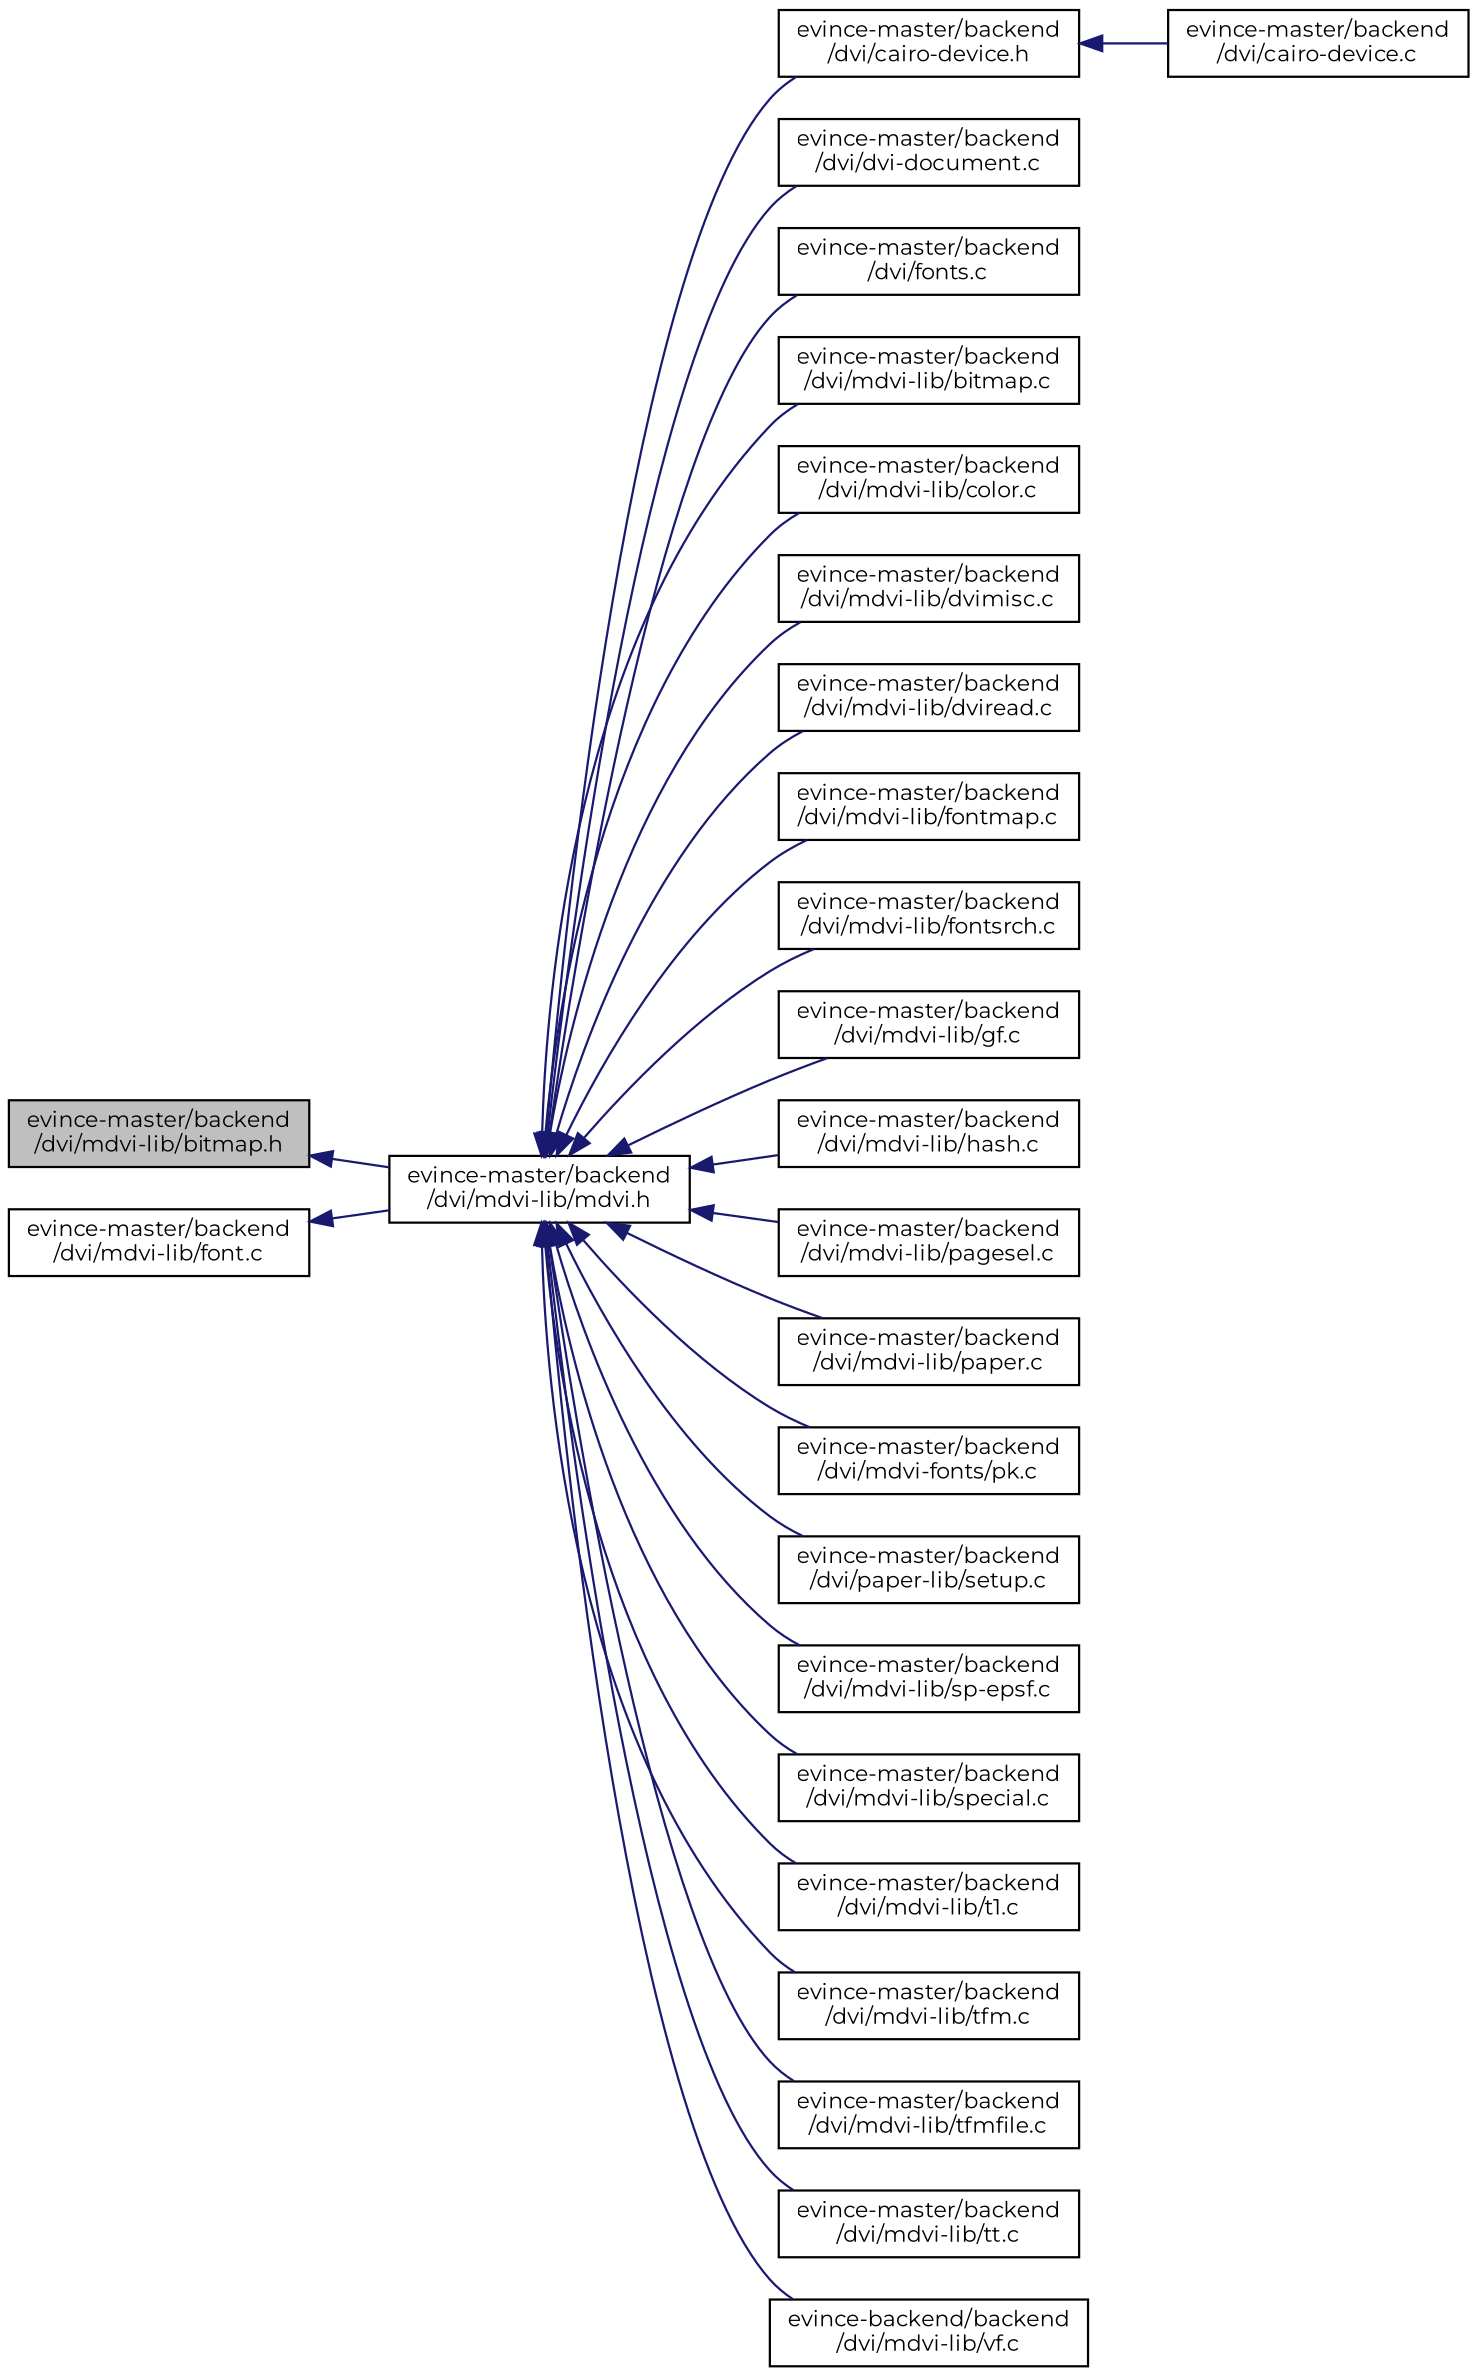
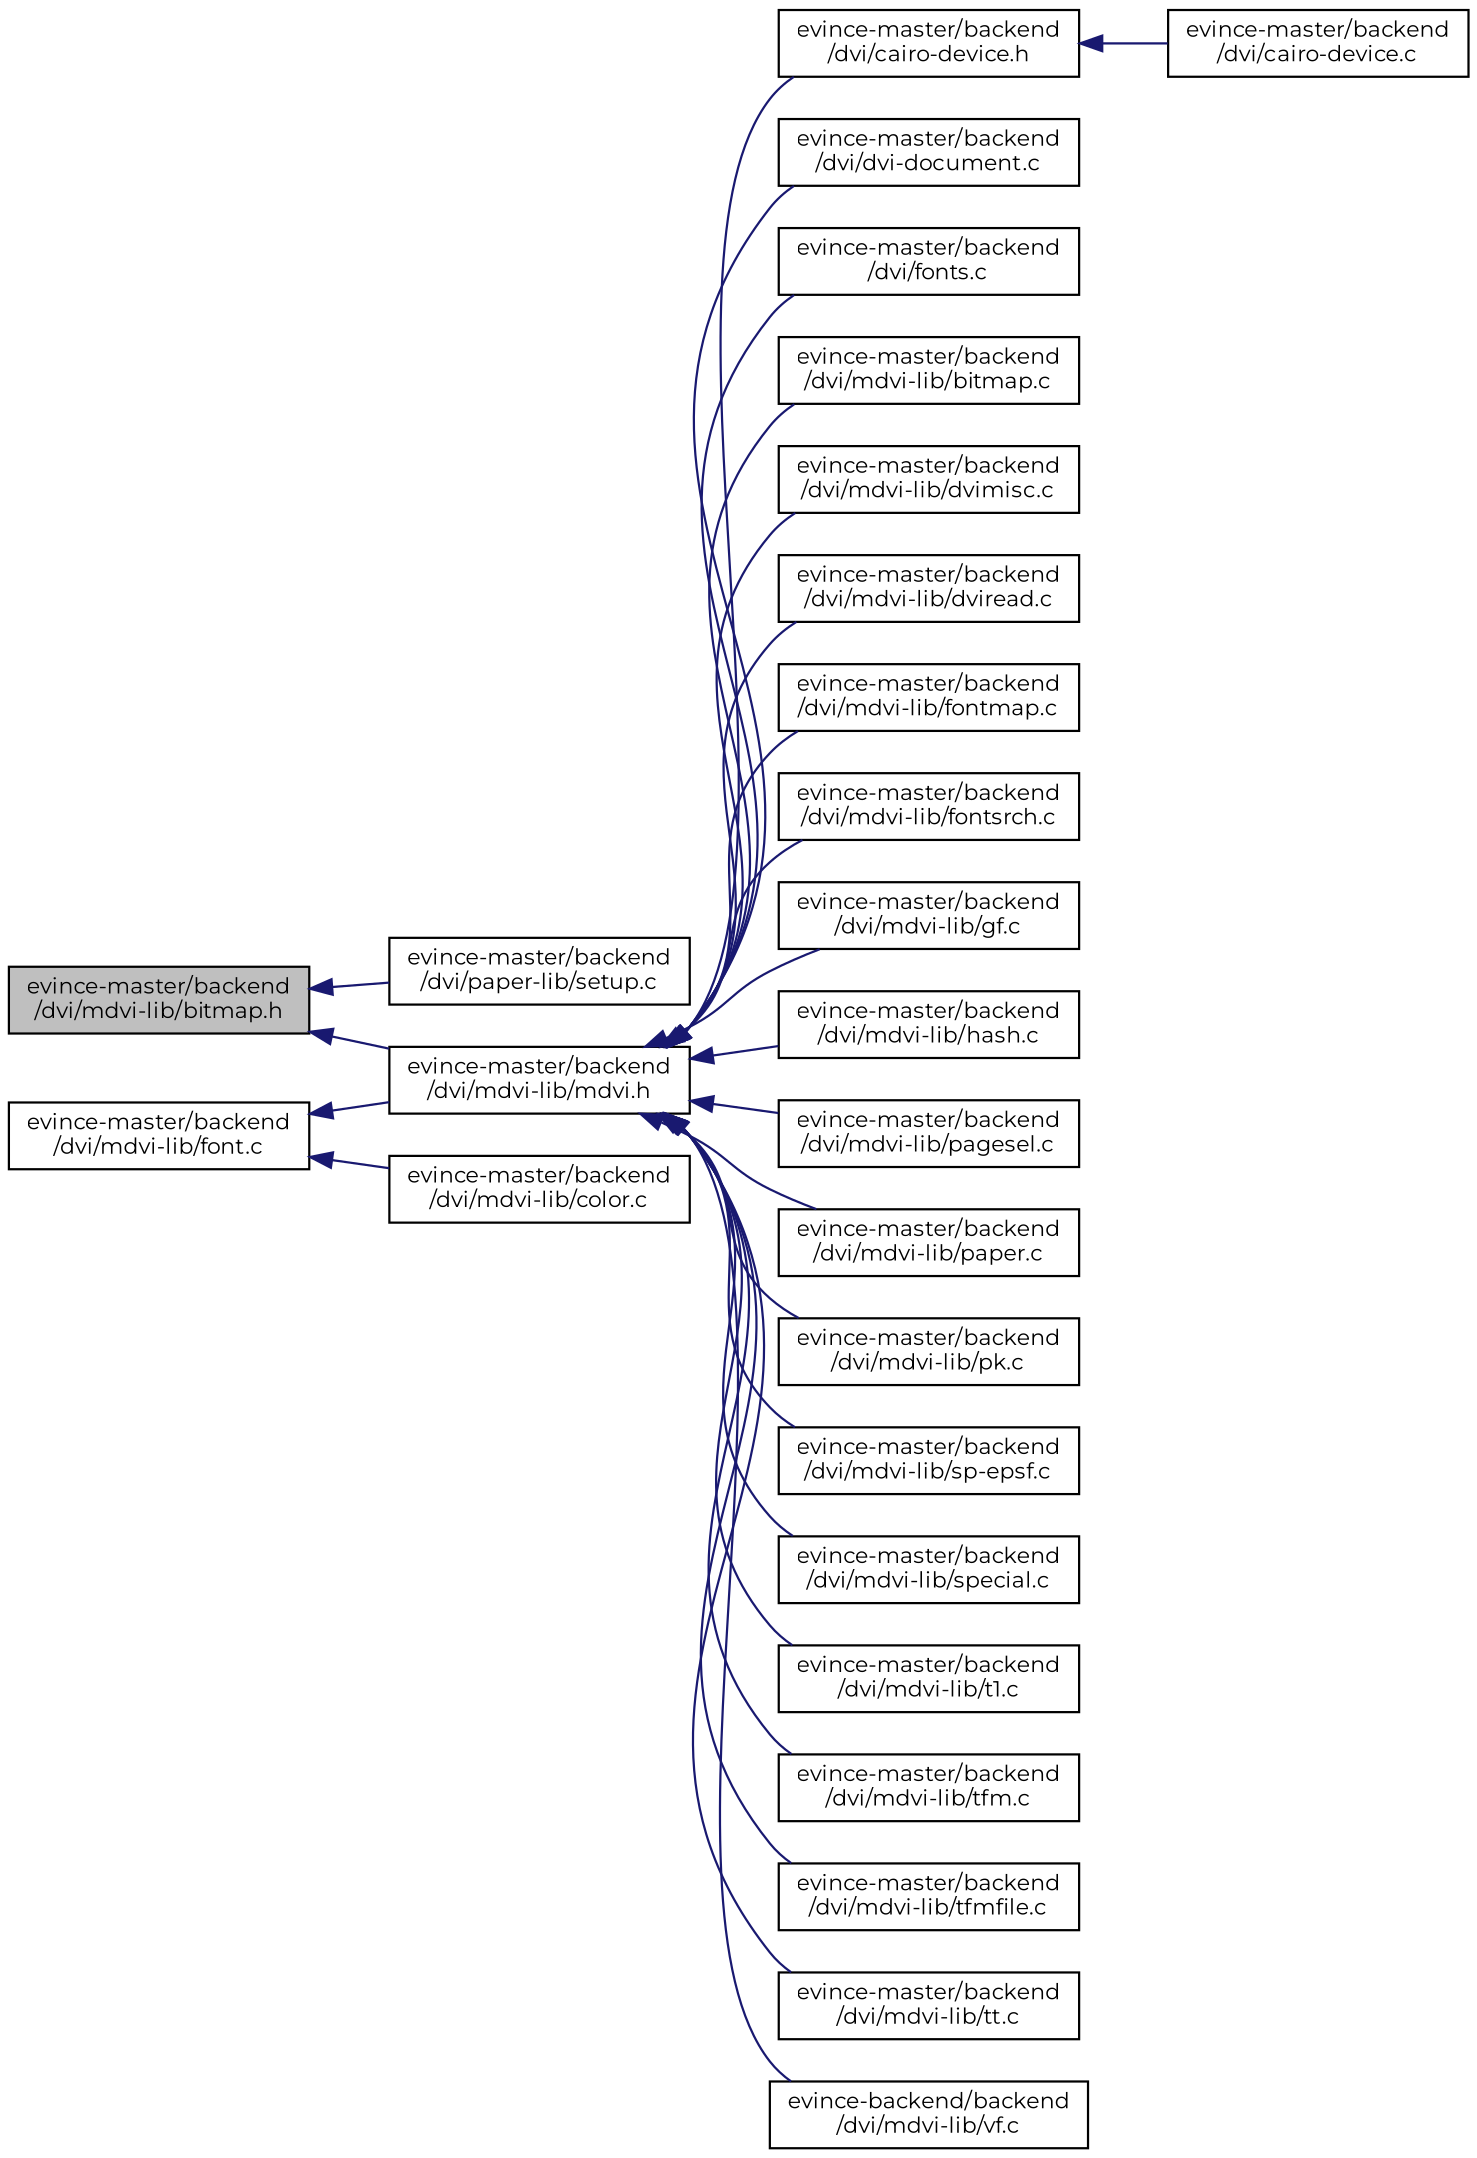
edge "evince-master/backend /dvi/mdvi-lib/color.c" -> "evince-master/backend /dvi/mdvi-lib/mdvi.h": now "evince-master/backend /dvi/mdvi-lib/color.c" -> "evince-master/backend /dvi/mdvi-lib/font.c"
edge "evince-master/backend /dvi/paper-lib/setup.c" -> "evince-master/backend /dvi/mdvi-lib/mdvi.h": now "evince-master/backend /dvi/paper-lib/setup.c" -> "evince-master/backend /dvi/mdvi-lib/bitmap.h"
node "evince-master/backend /dvi/mdvi-fonts/pk.c": label "evince-master/backend /dvi/mdvi-fonts/pk.c" -> "evince-master/backend /dvi/mdvi-lib/pk.c"
